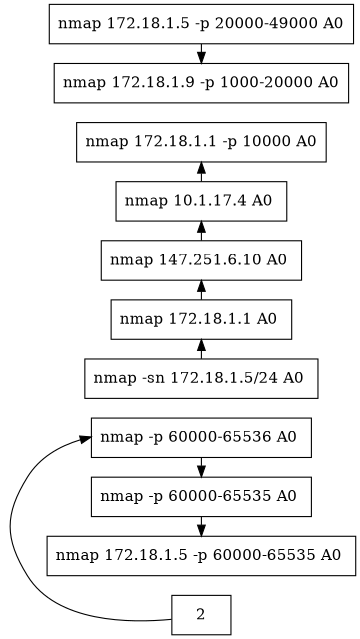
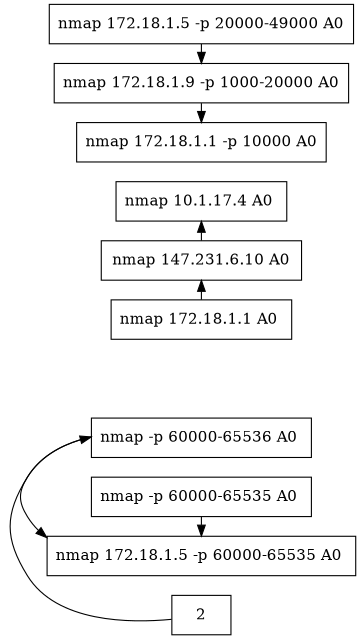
edge "nmap 10.1.17.4 A0" -> "nmap 172.18.1.1 -p 10000 A0": now "nmap 172.18.1.9 -p 1000-20000 A0" -> "nmap 172.18.1.1 -p 10000 A0"
node "nmap 147.251.6.10 A0": label "nmap 147.251.6.10 A0" -> "nmap 147.231.6.10 A0"
node "nmap -sn 172.18.1.5/24 A0": removed
edge "nmap -p 60000-65536 A0" -> "nmap -p 60000-65535 A0": now "nmap -p 60000-65536 A0" -> "nmap 172.18.1.5 -p 60000-65535 A0"
